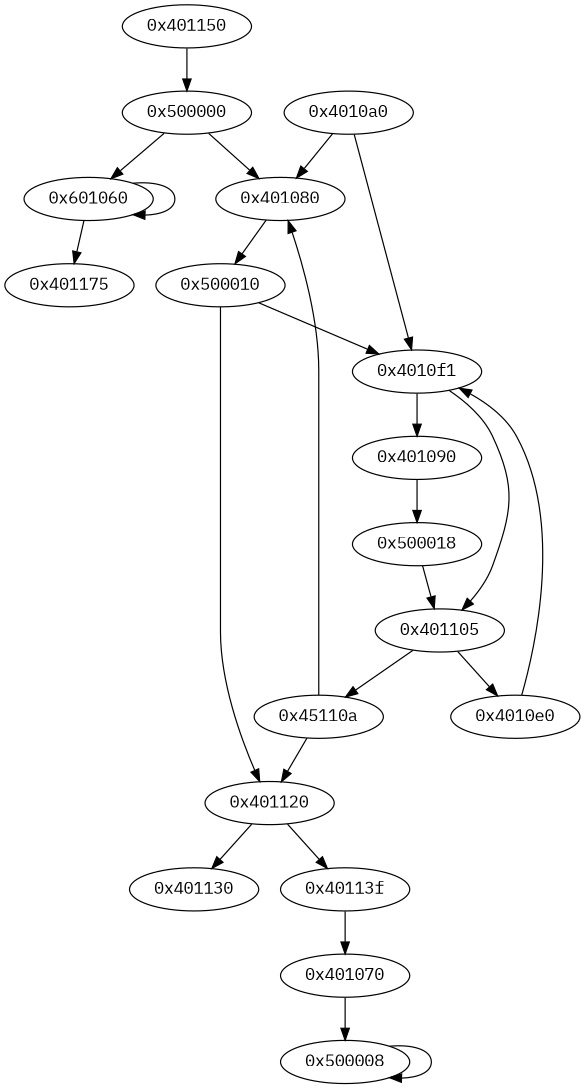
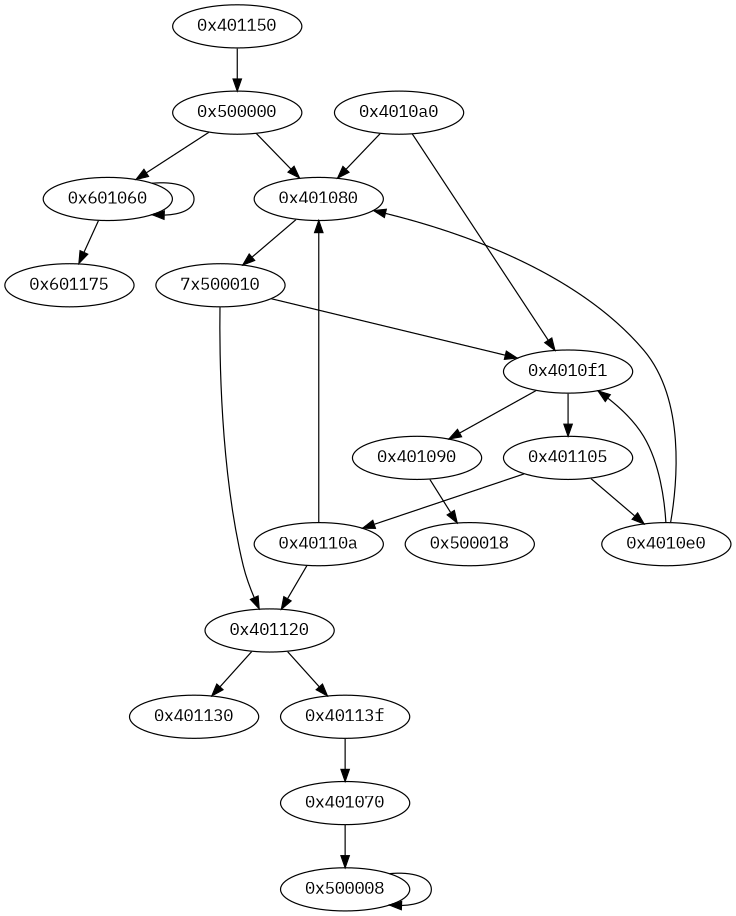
node "0x401175": label "0x401175" -> "0x601175"
node "0x500010": label "0x500010" -> "7x500010"
edge "0x4010e0" -> "0x401080": added
edge "0x500018" -> "0x401105": removed
node "0x45110a": label "0x45110a" -> "0x40110a"
